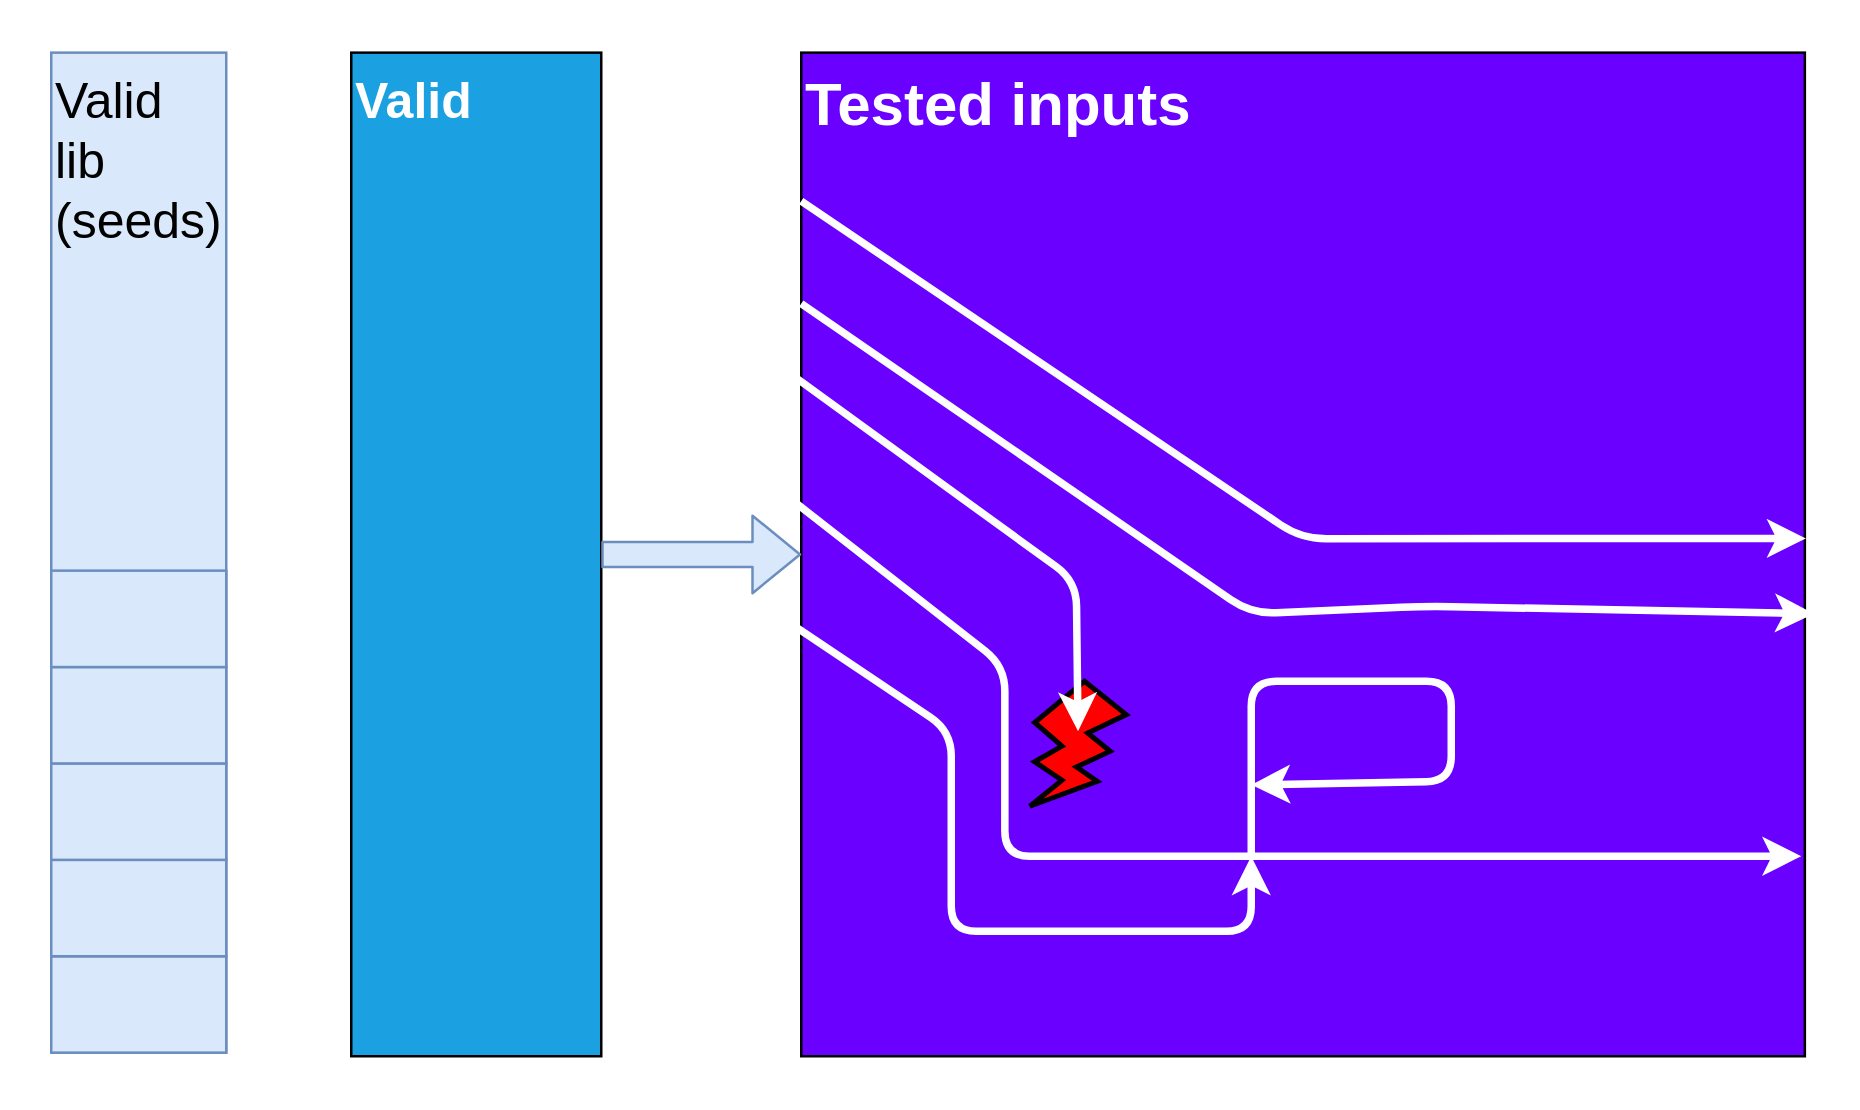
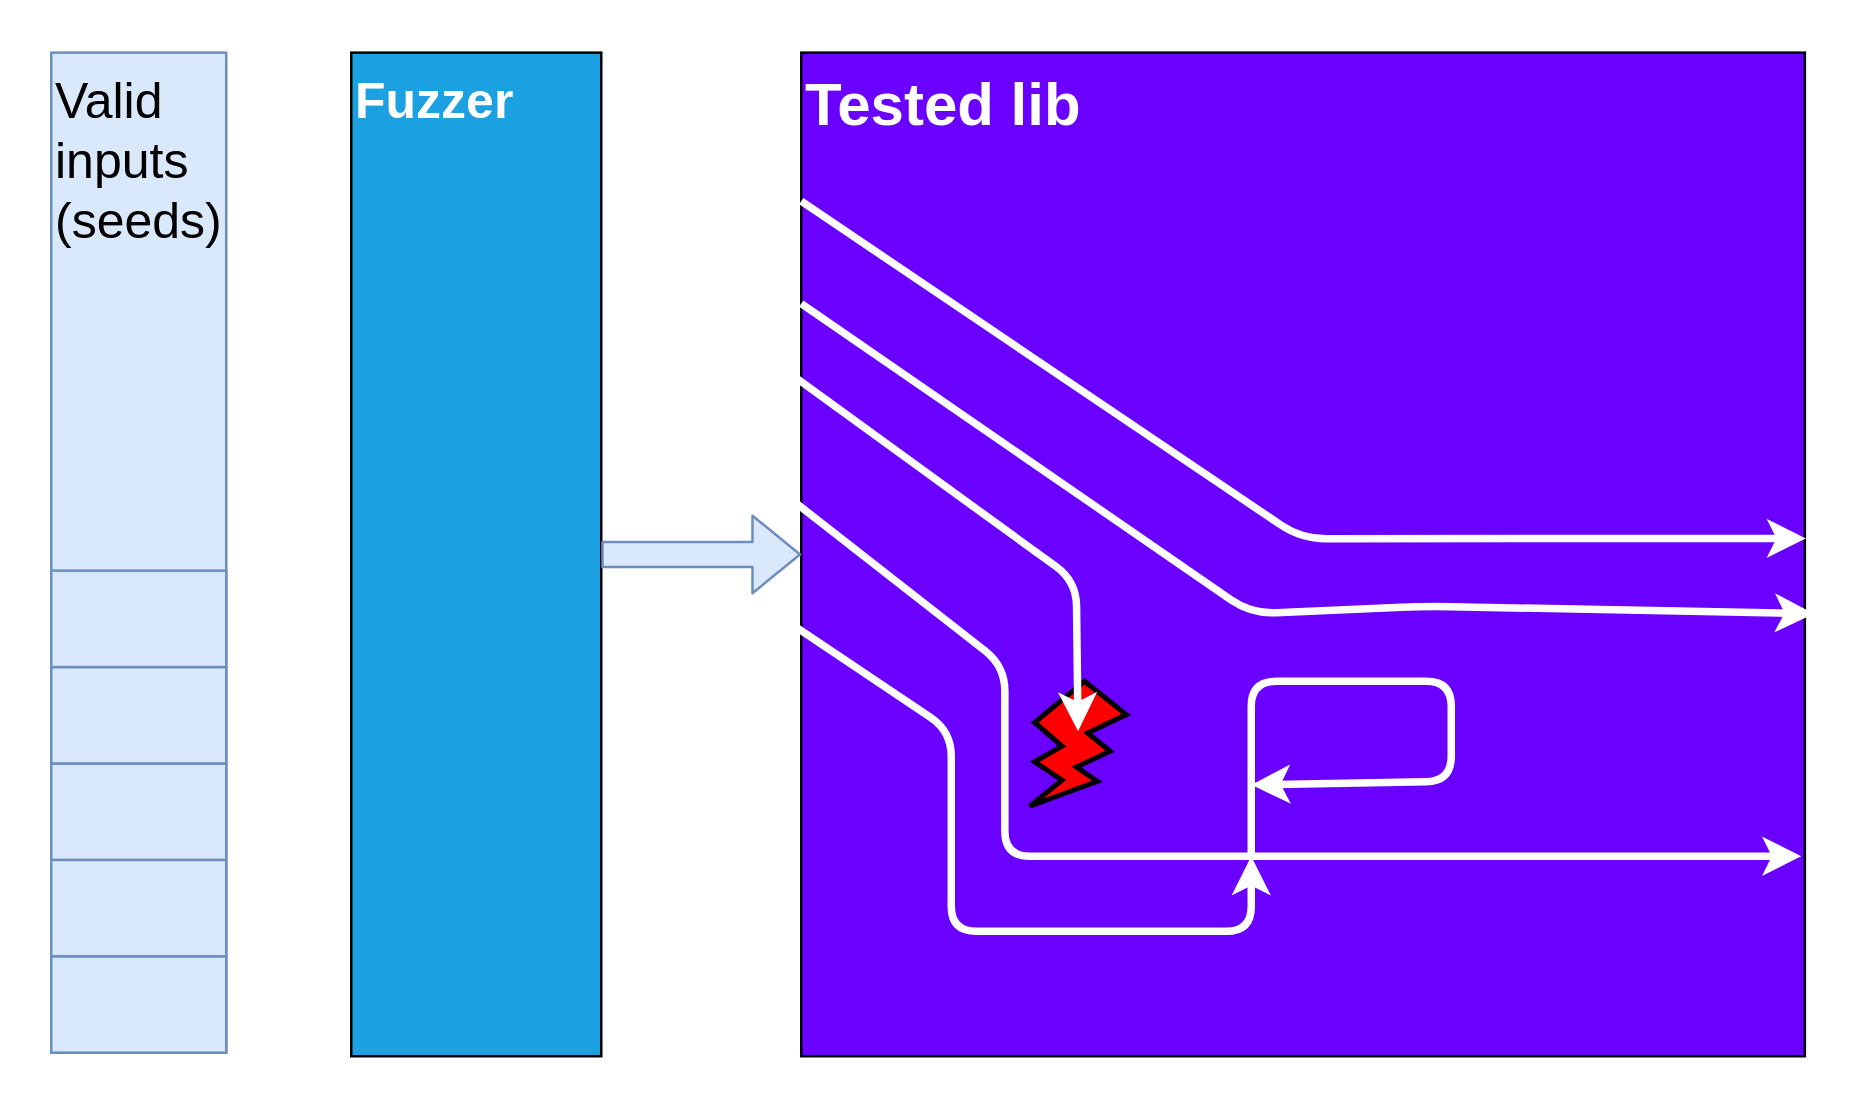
node "Valid": label "Valid" -> "Fuzzer"
node "Tested inputs": label "Tested inputs" -> "Tested lib"
node "Valid lib (seeds)": label "Valid lib (seeds)" -> "Valid inputs (seeds)"
